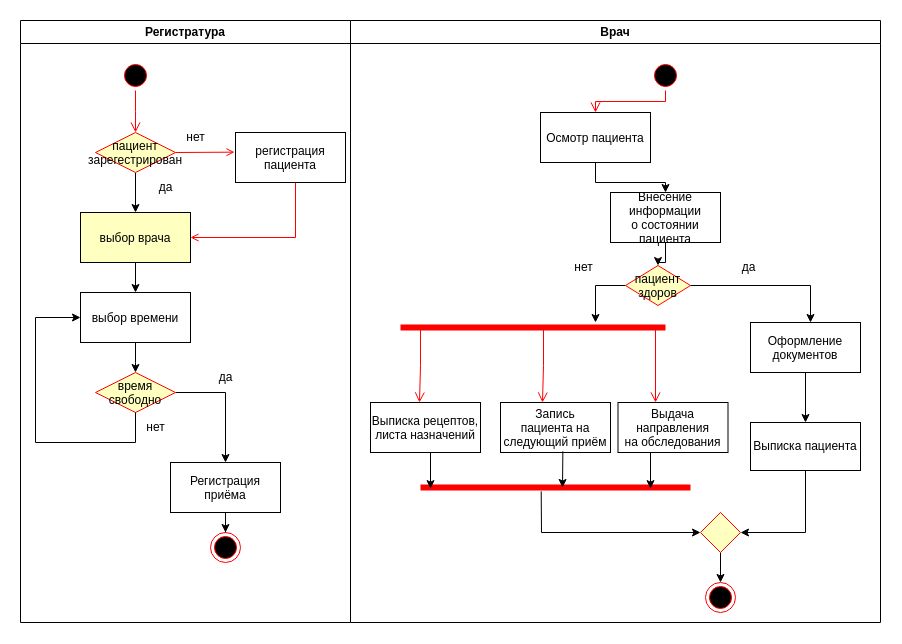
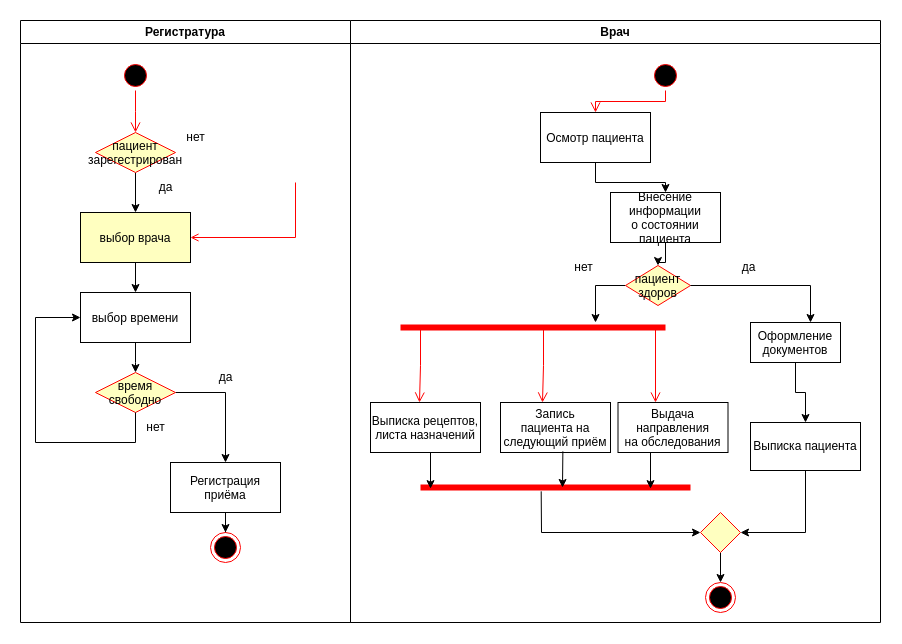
edge "пациент зарегестрирован" -> "регистрация пациента": removed
node "регистрация пациента": removed
node "Оформление документов": size 110x50 -> 90x40
